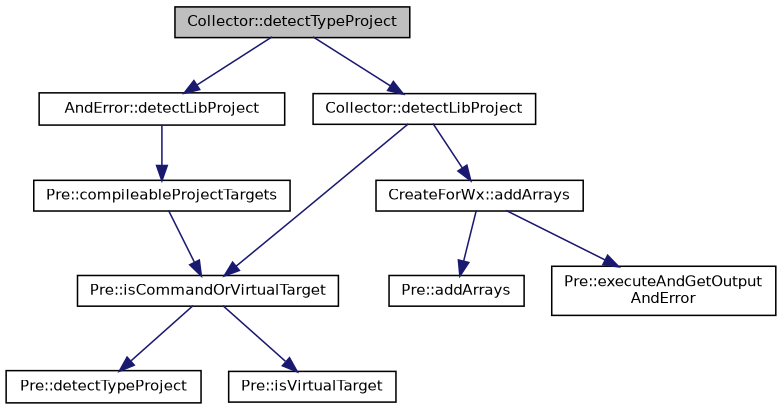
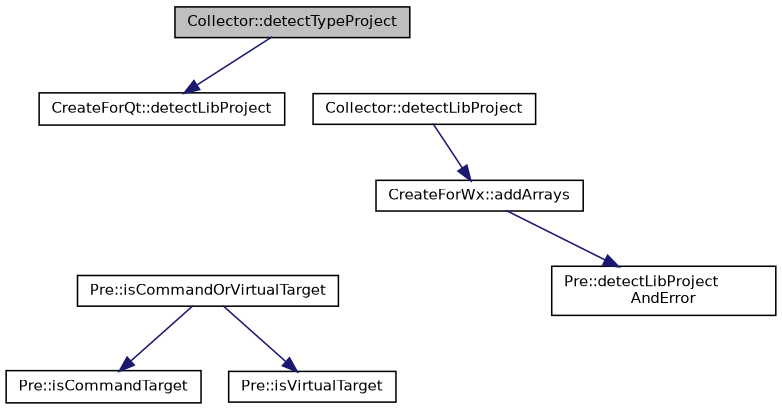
edge "Collector::detectTypeProject" -> "Collector::detectLibProject": removed
node "AndError::detectLibProject": label "AndError::detectLibProject" -> "CreateForQt::detectLibProject"
edge "Collector::detectLibProject" -> "Pre::isCommandOrVirtualTarget": removed
node "Pre::compileableProjectTargets": removed
node "Pre::addArrays": removed
node "Pre::executeAndGetOutput AndError": label "Pre::executeAndGetOutput AndError" -> "Pre::detectLibProject AndError"
node "Pre::detectTypeProject": label "Pre::detectTypeProject" -> "Pre::isCommandTarget"
